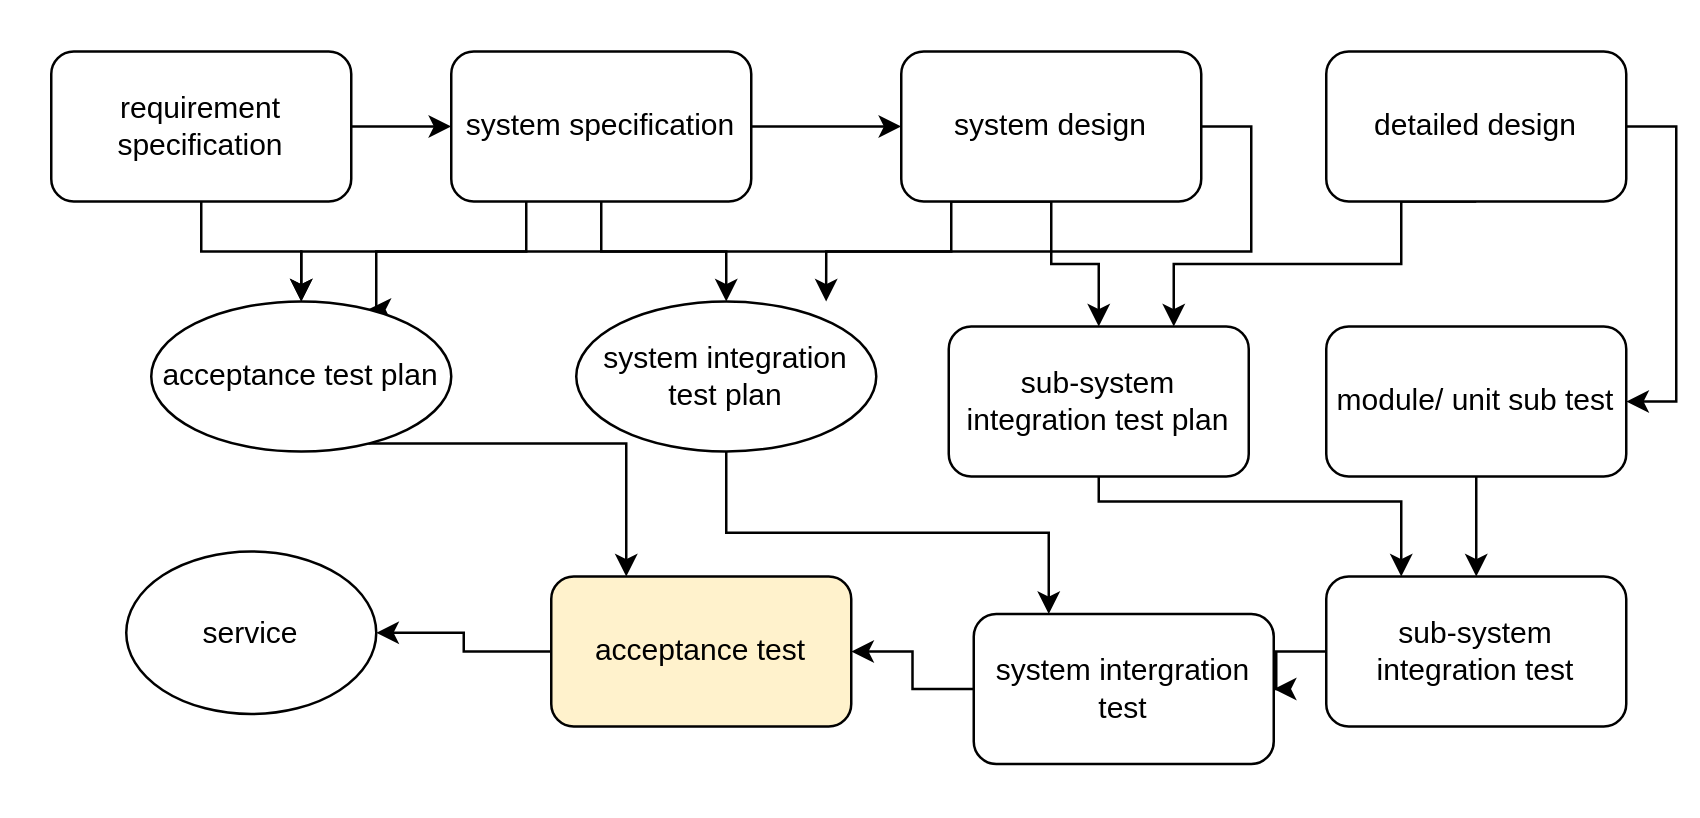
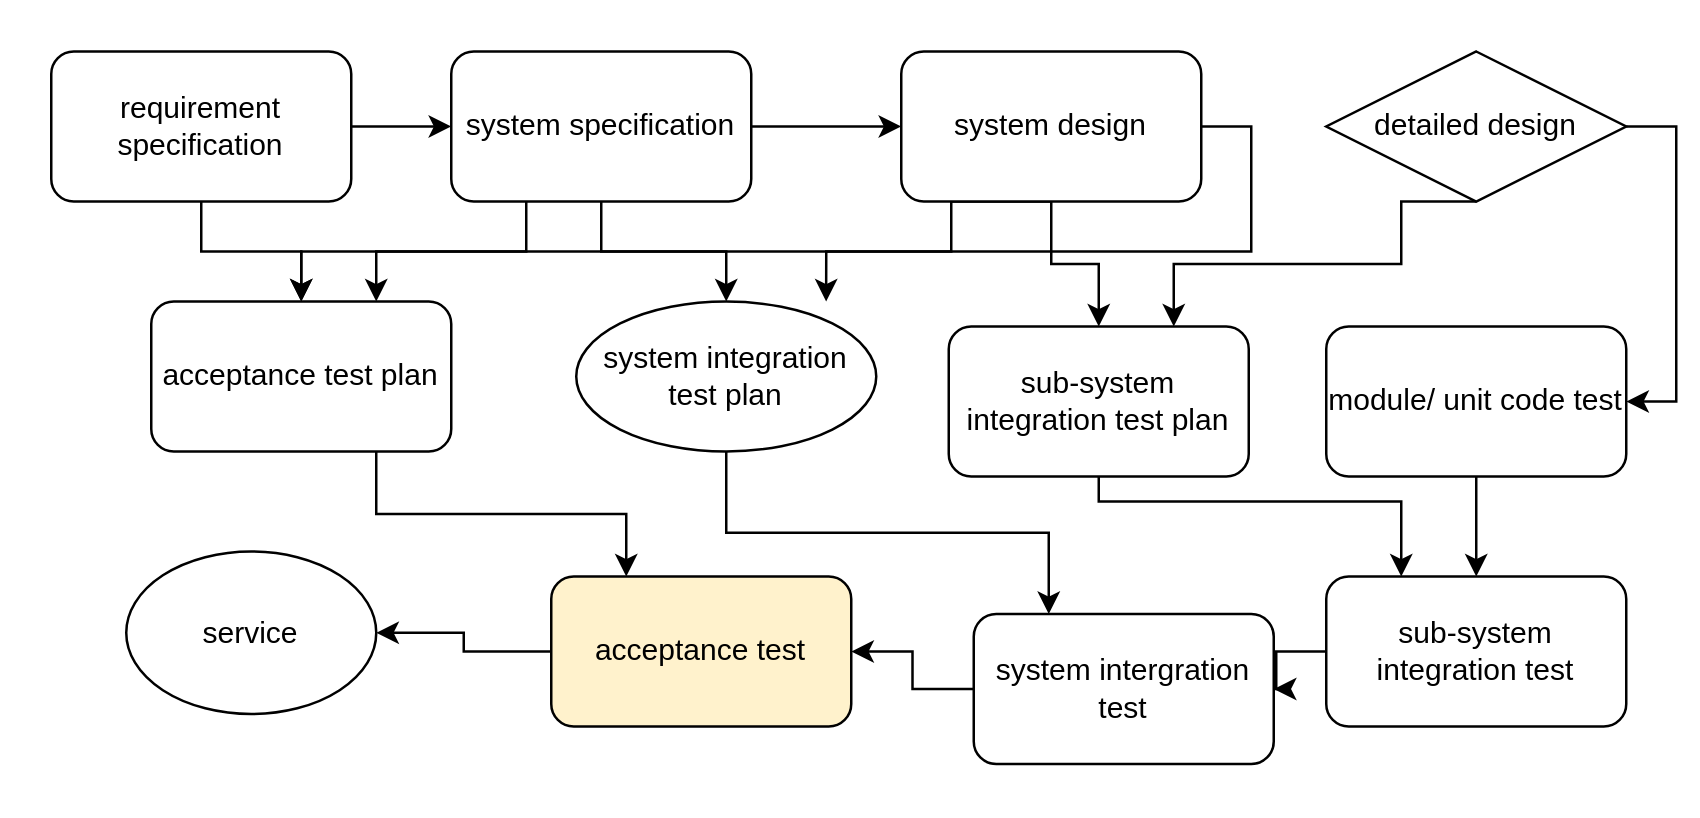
node "detailed design": shape rounded rectangle -> diamond
node "acceptance test plan": shape ellipse -> rounded rectangle
node "module/ unit sub test": label "module/ unit sub test" -> "module/ unit code test"
